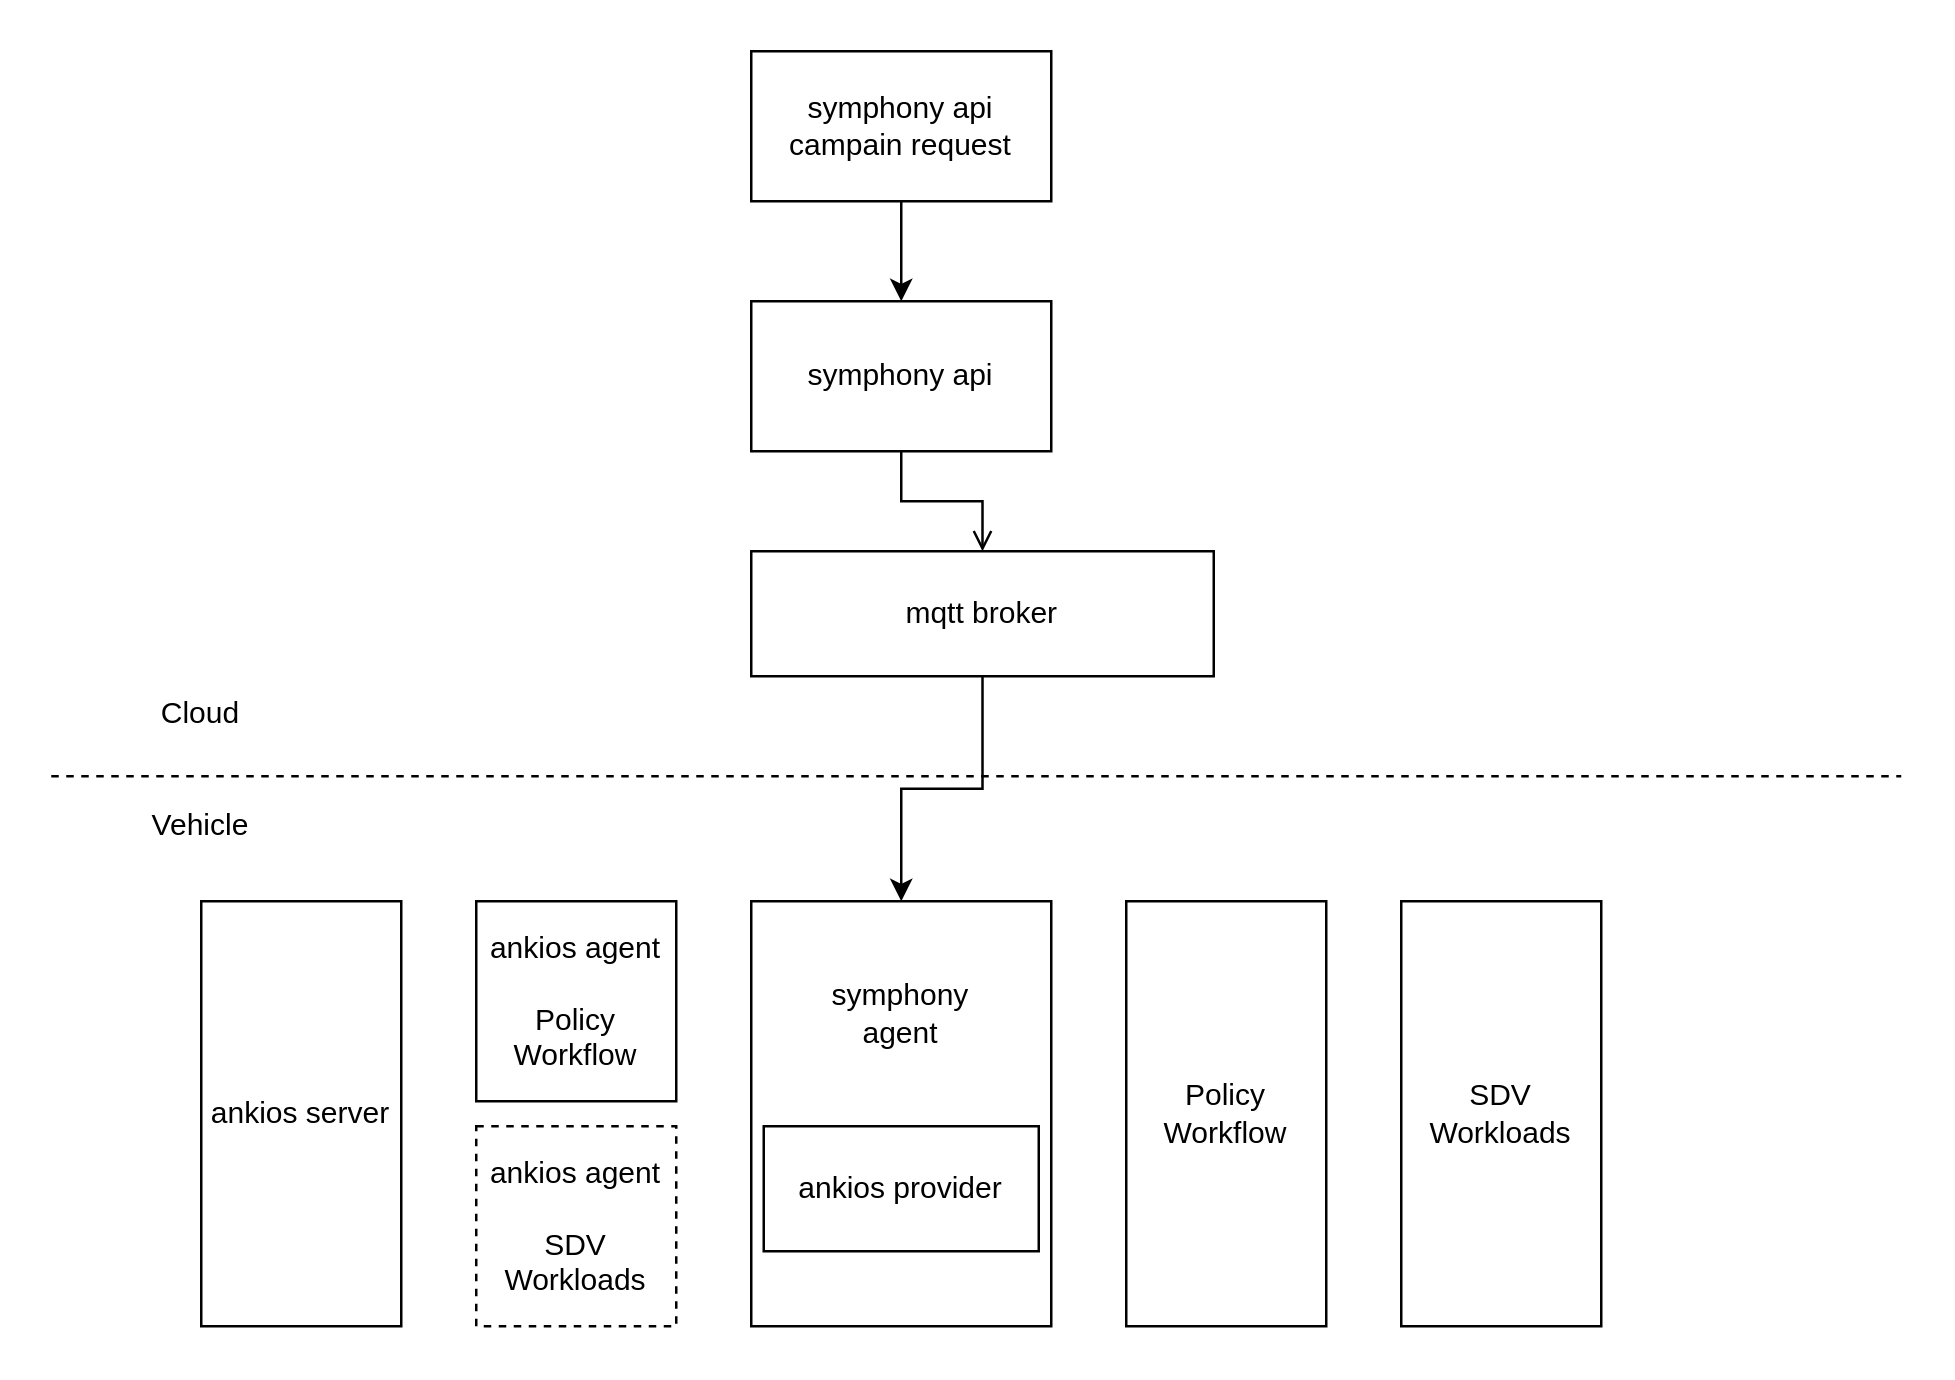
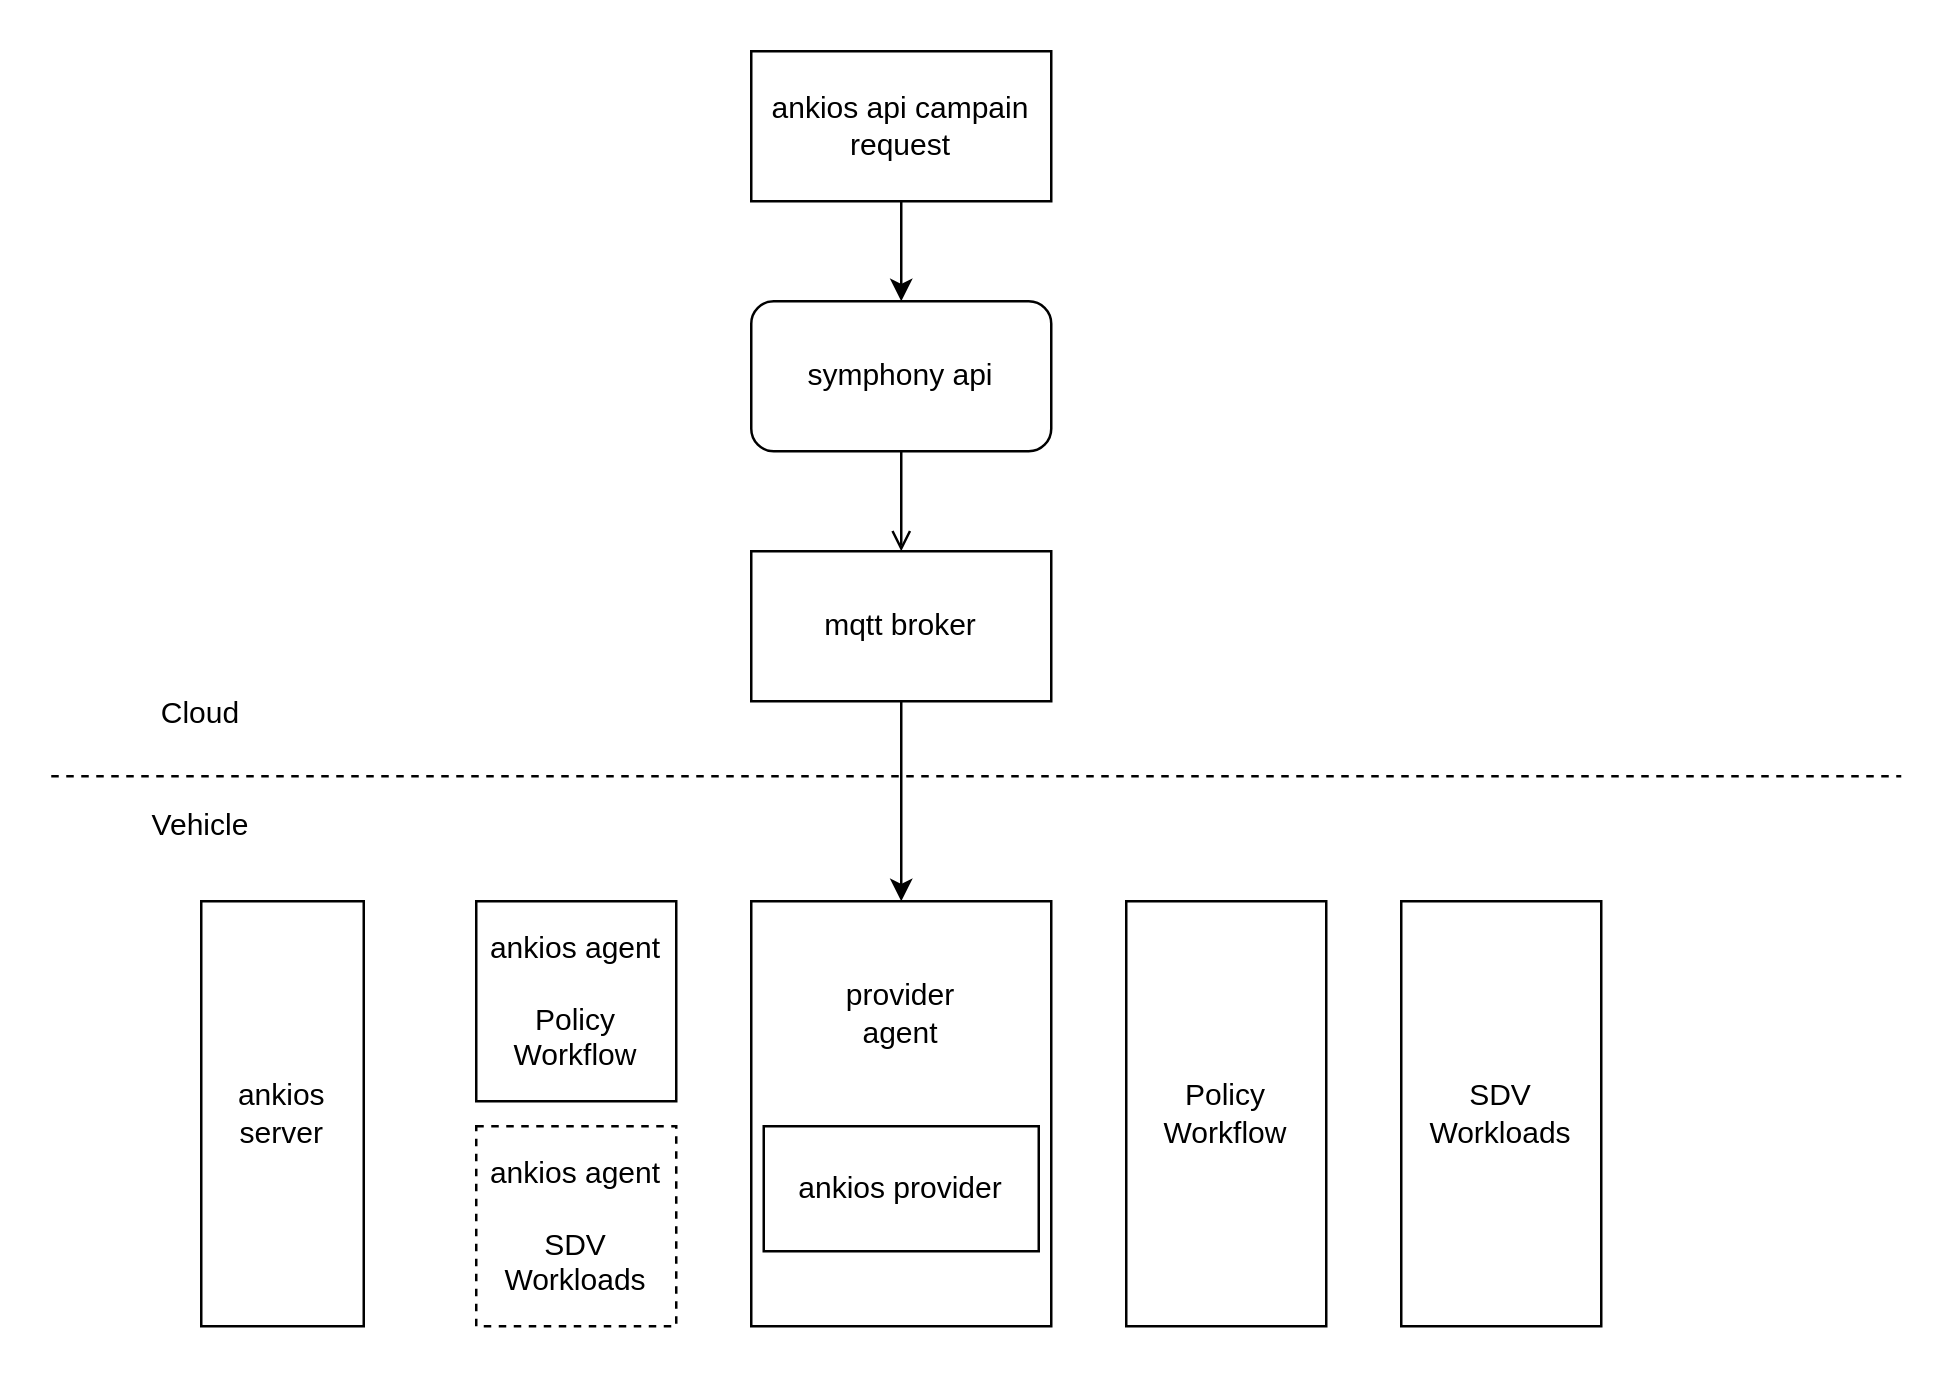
node "symphony api campain request": label "symphony api campain request" -> "ankios api campain request"
node "symphony api": shape rectangle -> rounded rectangle
node "mqtt broker": size 463x125 -> 300x150
node "symphony agent": label "symphony agent" -> "provider agent"
node "ankios server": size 200x425 -> 163x425
